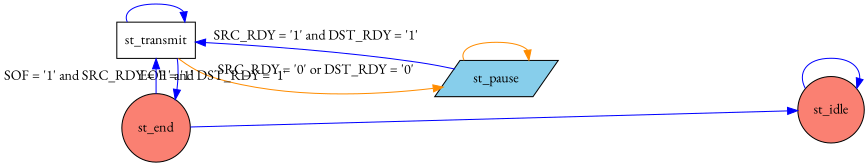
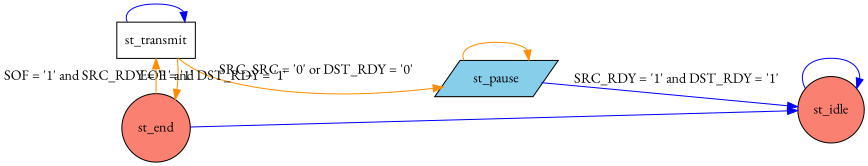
edge "st_pause" -> "st_transmit": now "st_pause" -> "st_idle"
edge "st_transmit" -> "st_pause": label "SRC_RDY = '0' or DST_RDY = '0'" -> "SRC_SRC = '0' or DST_RDY = '0'"
edge "st_transmit" -> "st_end": color blue -> darkorange
edge "st_end" -> "st_transmit": color blue -> darkorange
